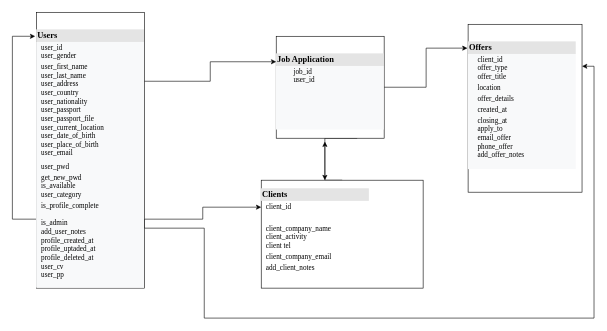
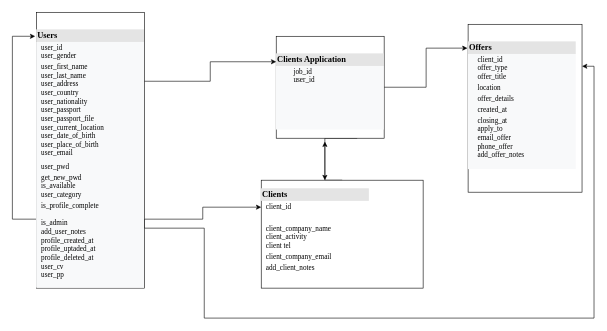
node "Job Application job_id user_id": label "Job Application job_id user_id" -> "Clients Application job_id user_id"
